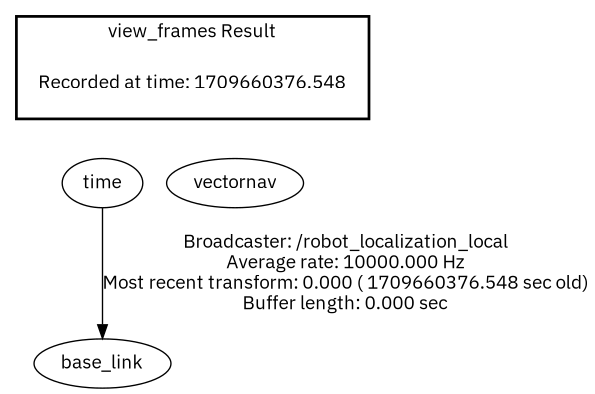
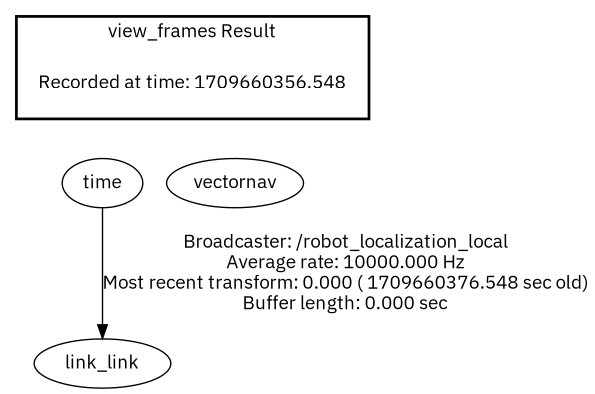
node "Recorded at time: 1709660376.548": label "Recorded at time: 1709660376.548" -> "Recorded at time: 1709660356.548"
node "base_link": label "base_link" -> "link_link"
